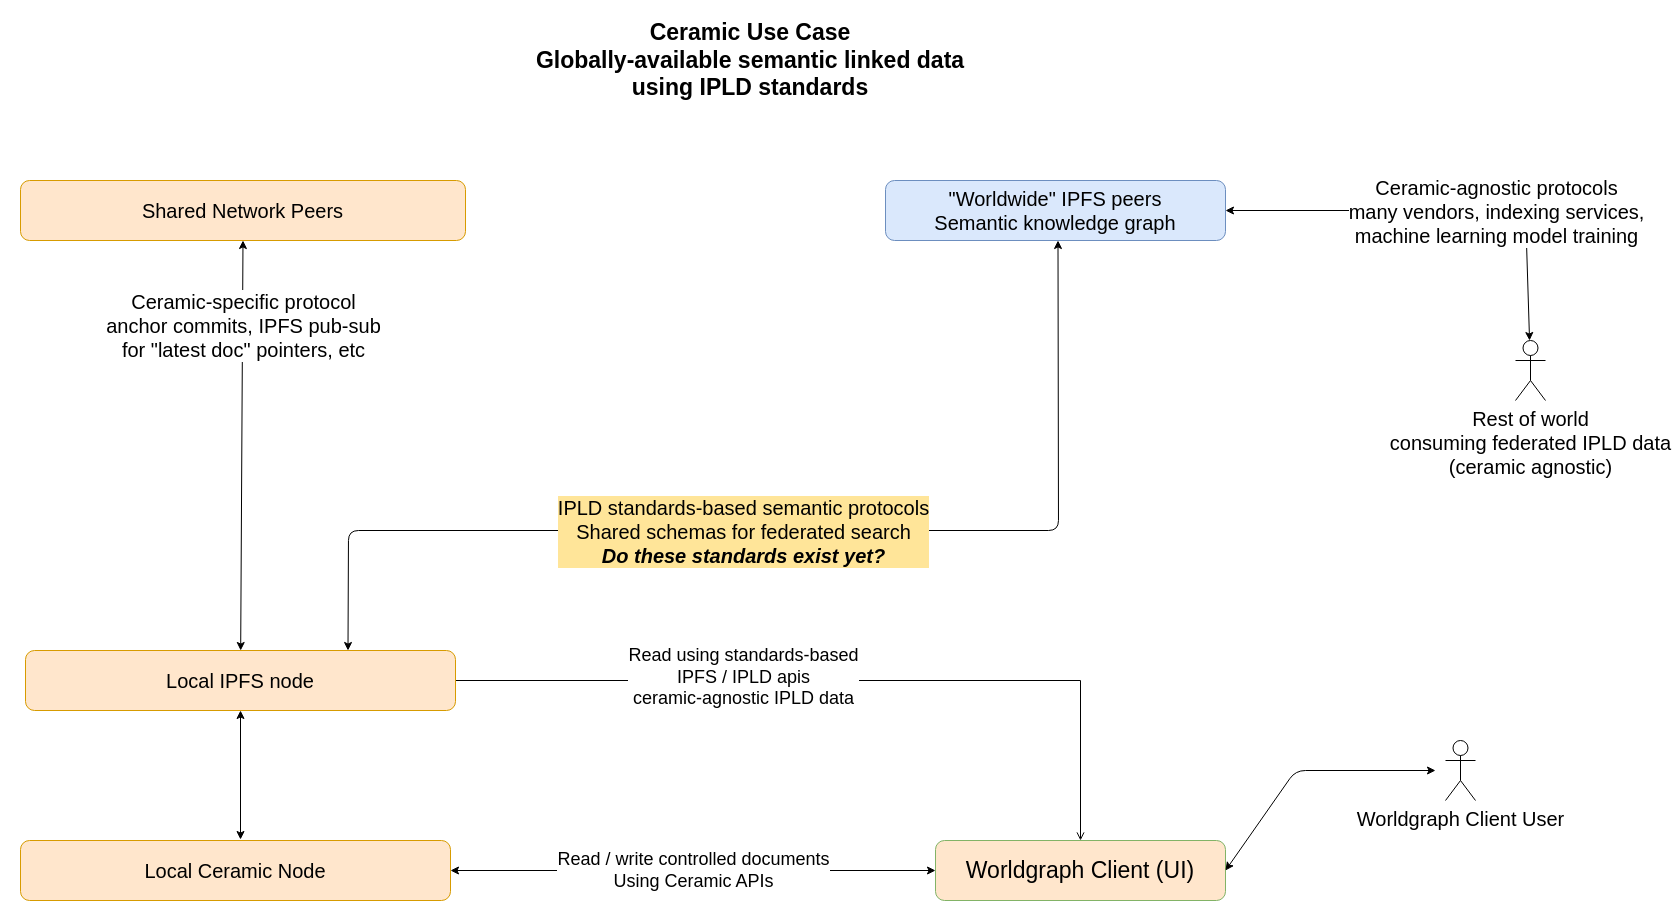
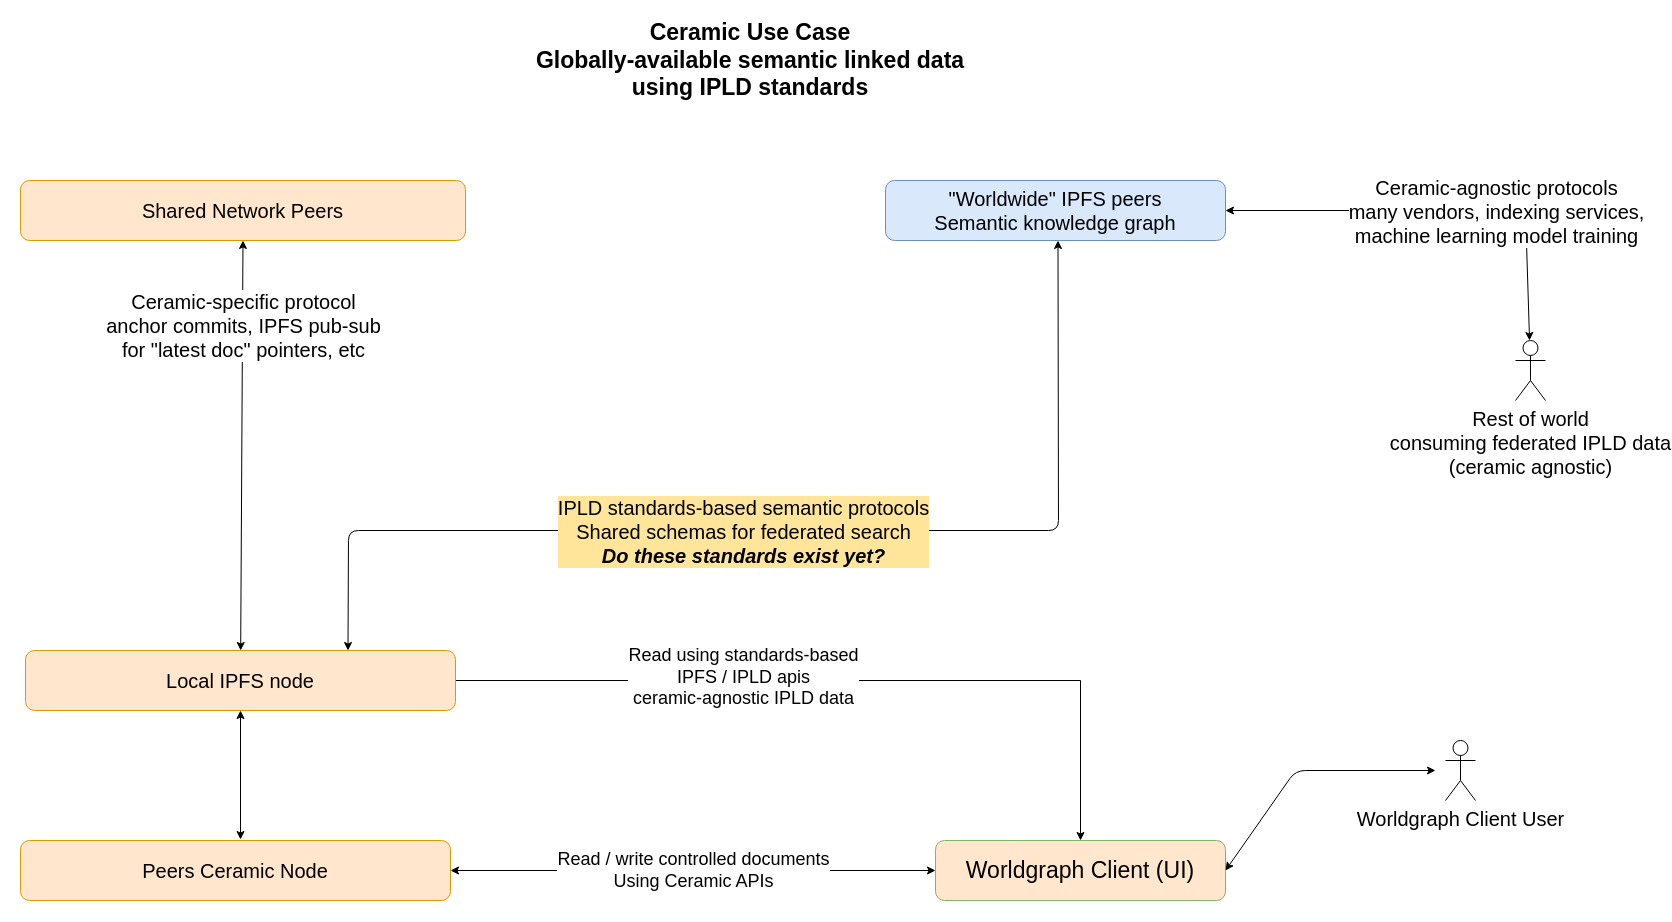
edge "Local IPFS node" -> "Worldgraph Client (UI)": arrowhead open -> classic
node "Local Ceramic Node": label "Local Ceramic Node" -> "Peers Ceramic Node"
